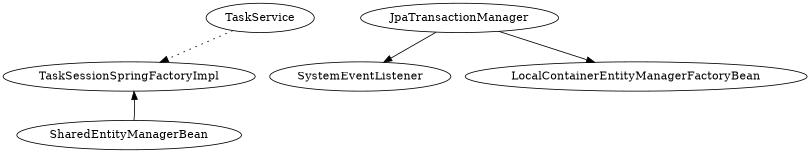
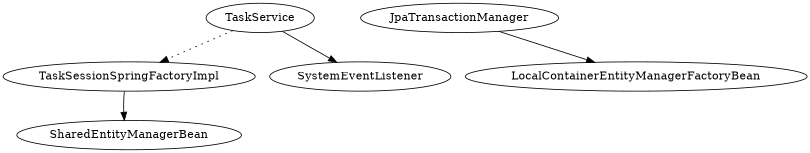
edge "JpaTransactionManager" -> "SystemEventListener": now "TaskService" -> "SystemEventListener"
edge "SharedEntityManagerBean" -> "TaskSessionSpringFactoryImpl": reversed
